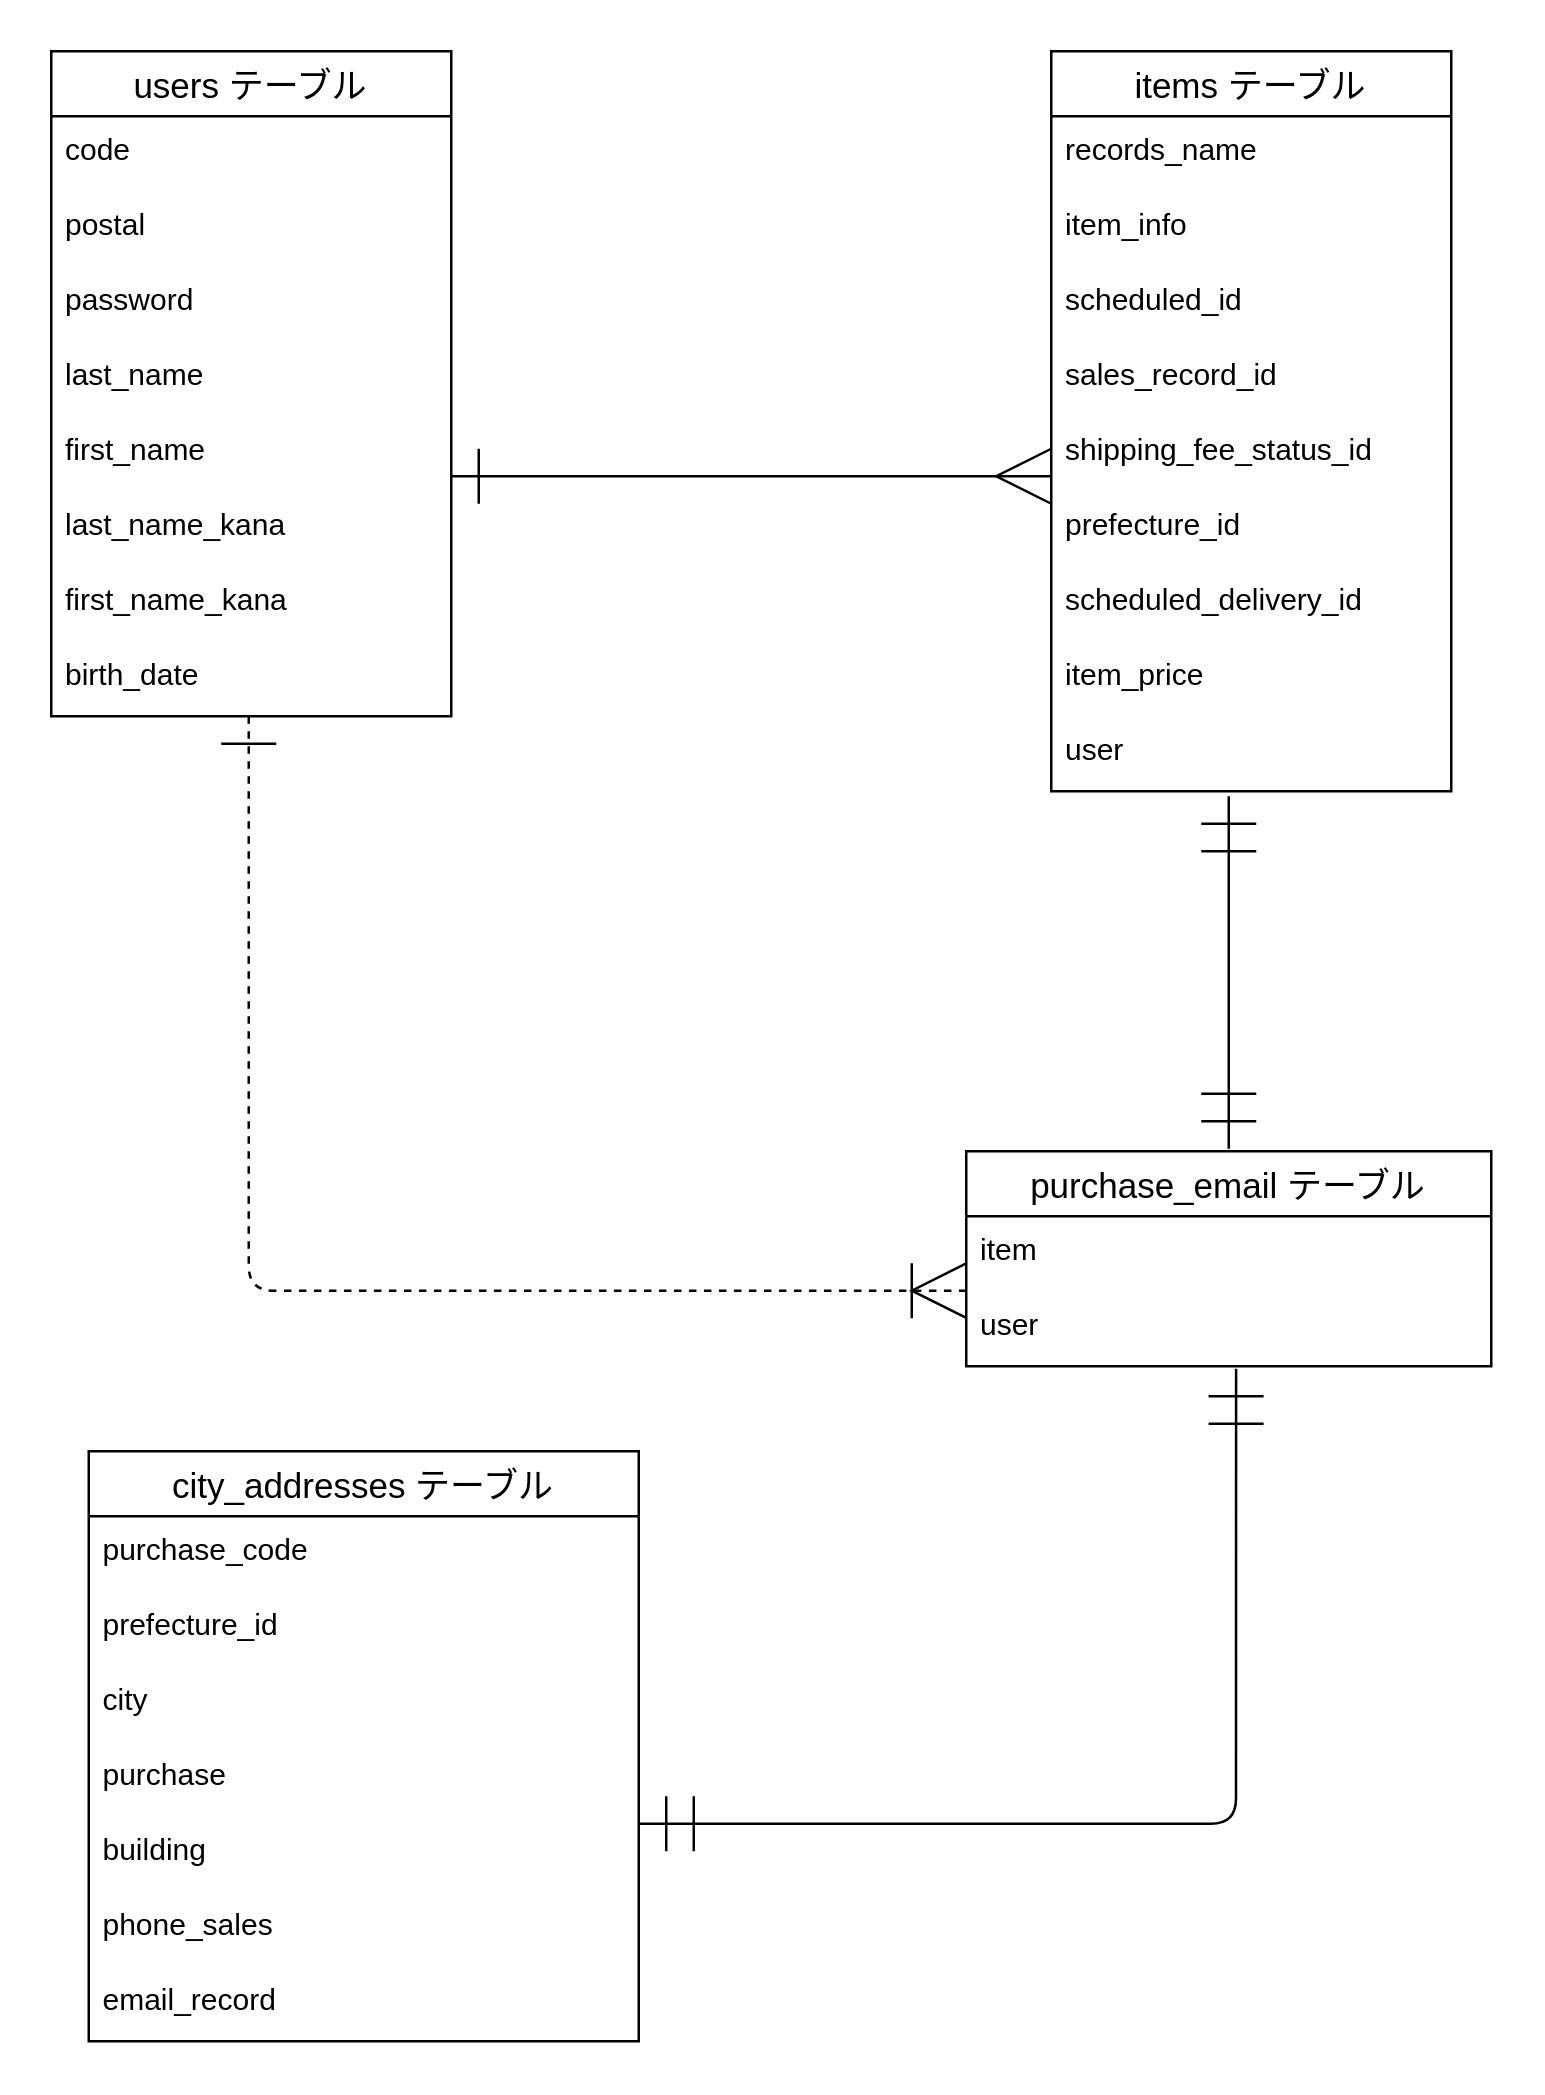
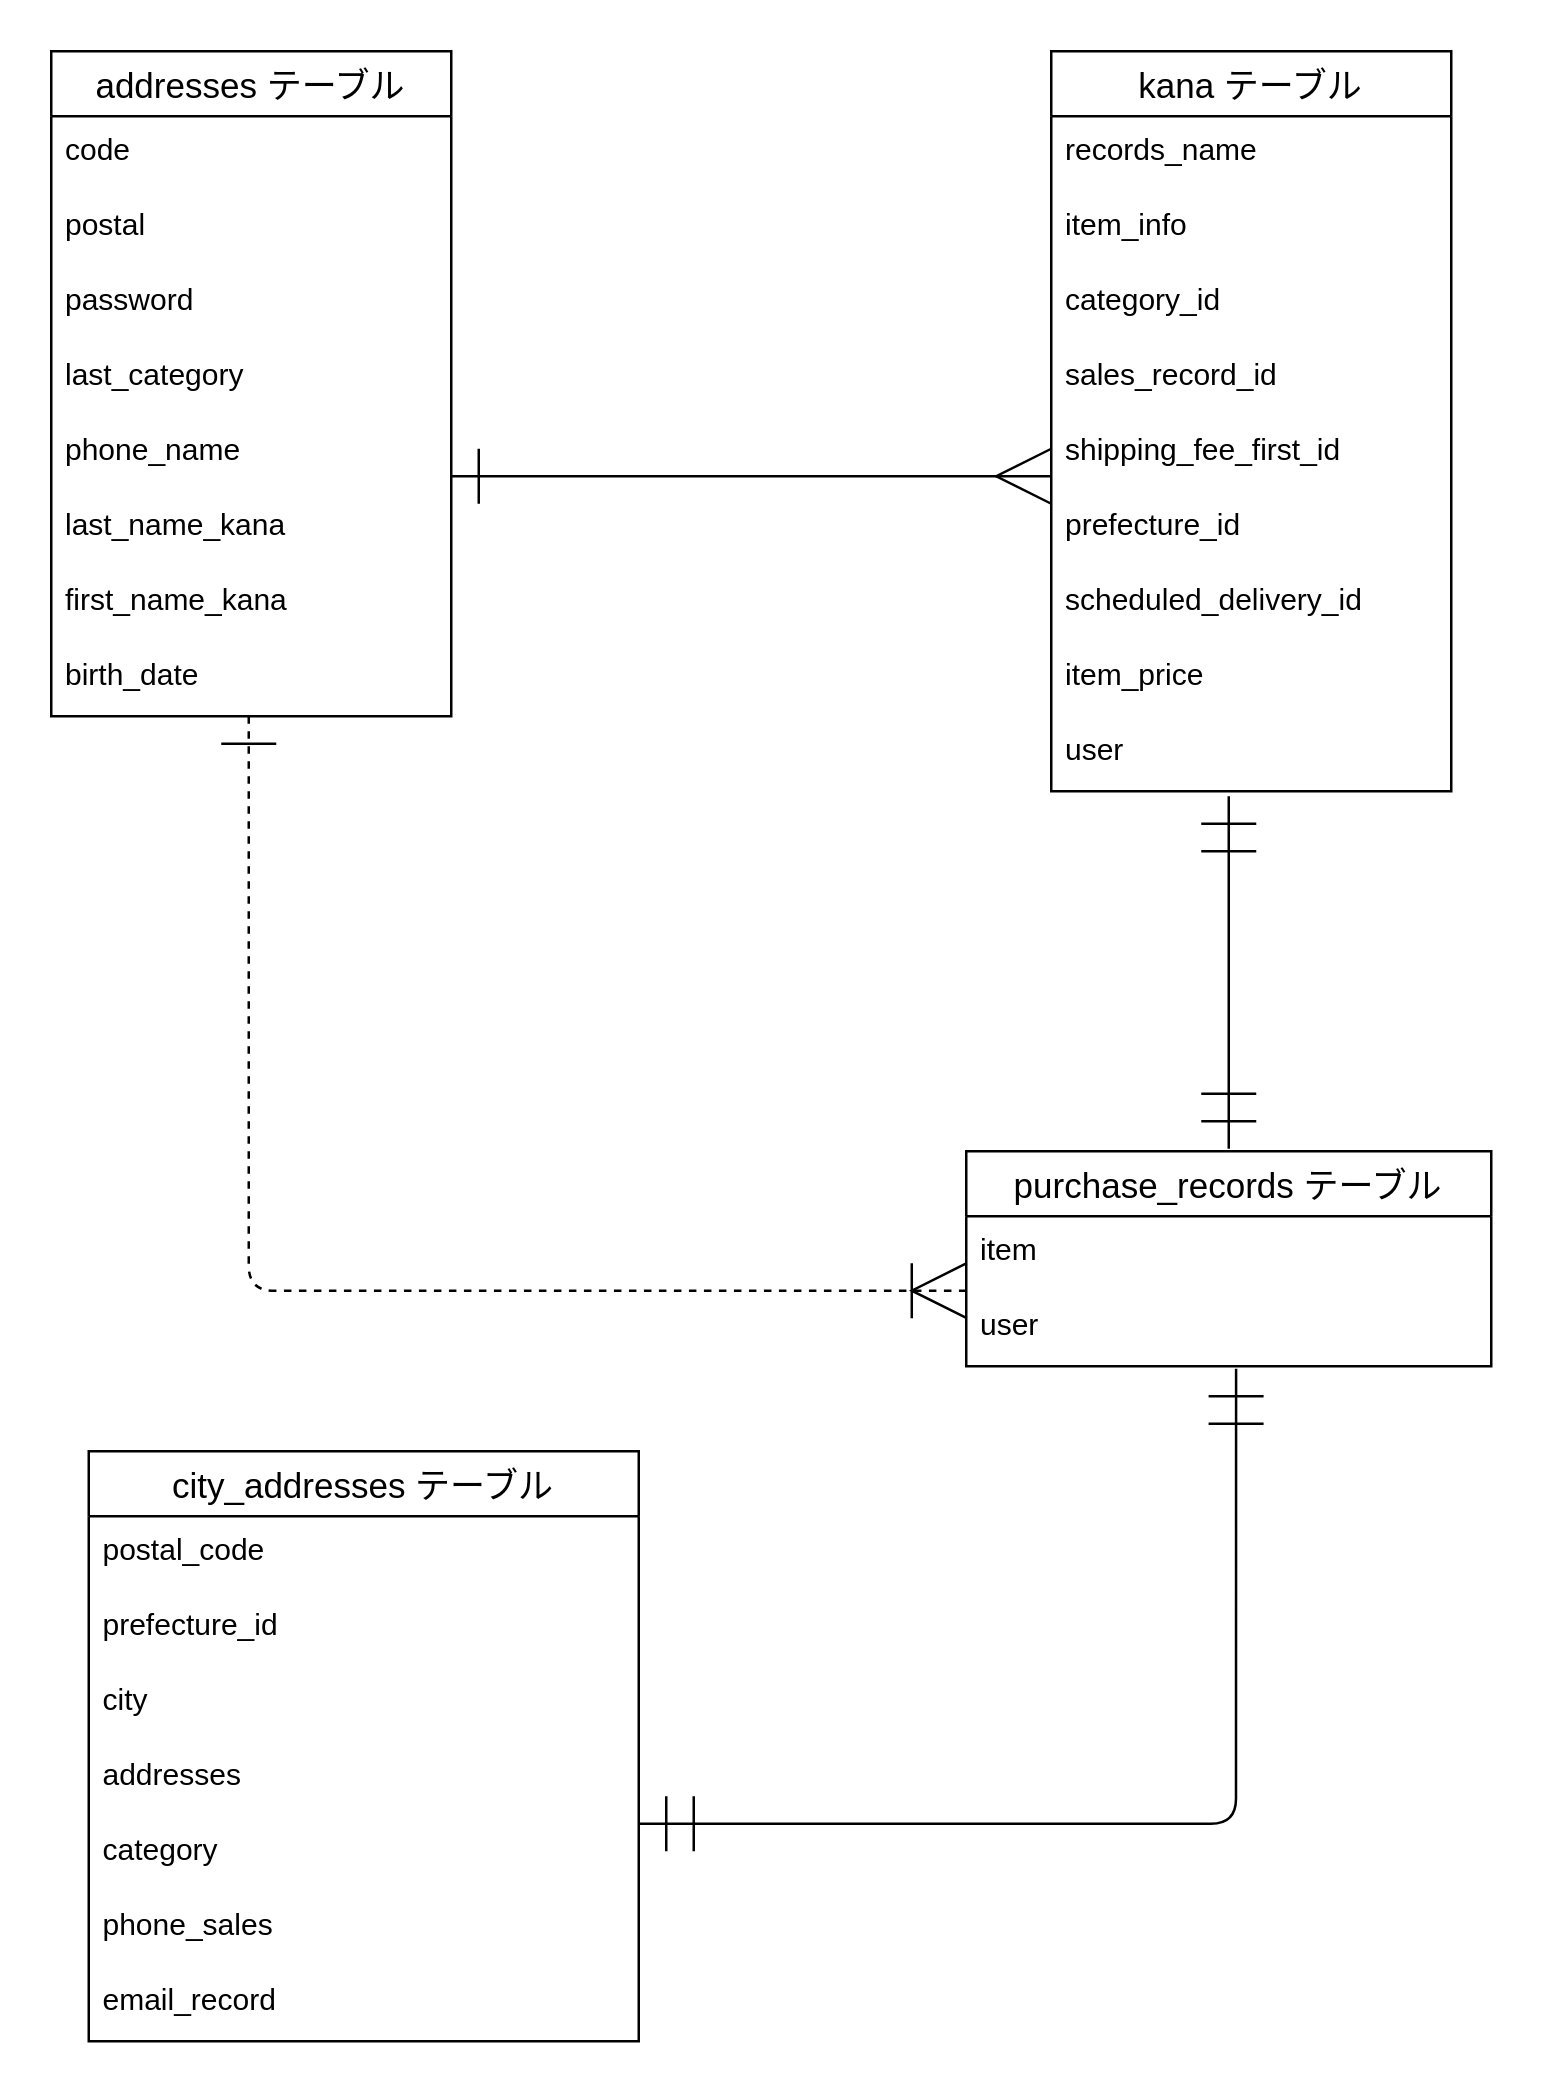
node "users テーブル": label "users テーブル" -> "addresses テーブル"
node "items テーブル": label "items テーブル" -> "kana テーブル"
node "scheduled_id": label "scheduled_id" -> "category_id"
node "last_name": label "last_name" -> "last_category"
node "first_name": label "first_name" -> "phone_name"
node "shipping_fee_status_id": label "shipping_fee_status_id" -> "shipping_fee_first_id"
node "purchase_email テーブル": label "purchase_email テーブル" -> "purchase_records テーブル"
node "purchase_code": label "purchase_code" -> "postal_code"
node "purchase": label "purchase" -> "addresses"
node "building": label "building" -> "category"
